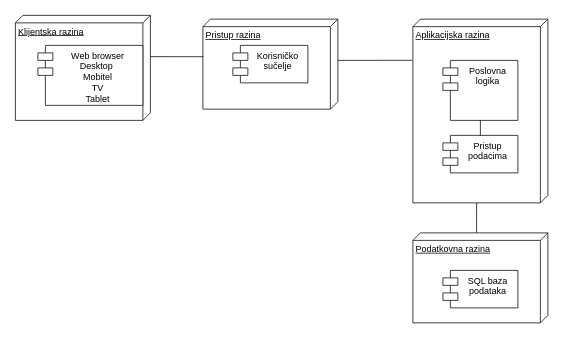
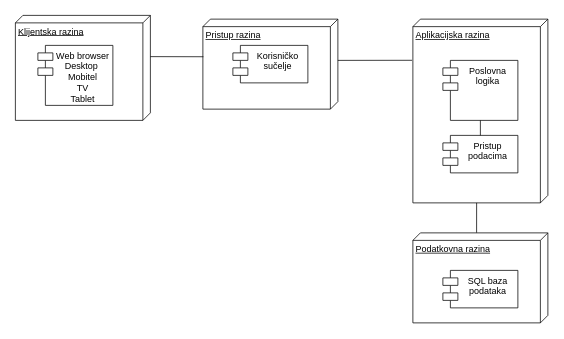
node "Web browser Desktop Mobitel TV Tablet": size 105x60 -> 75x60
